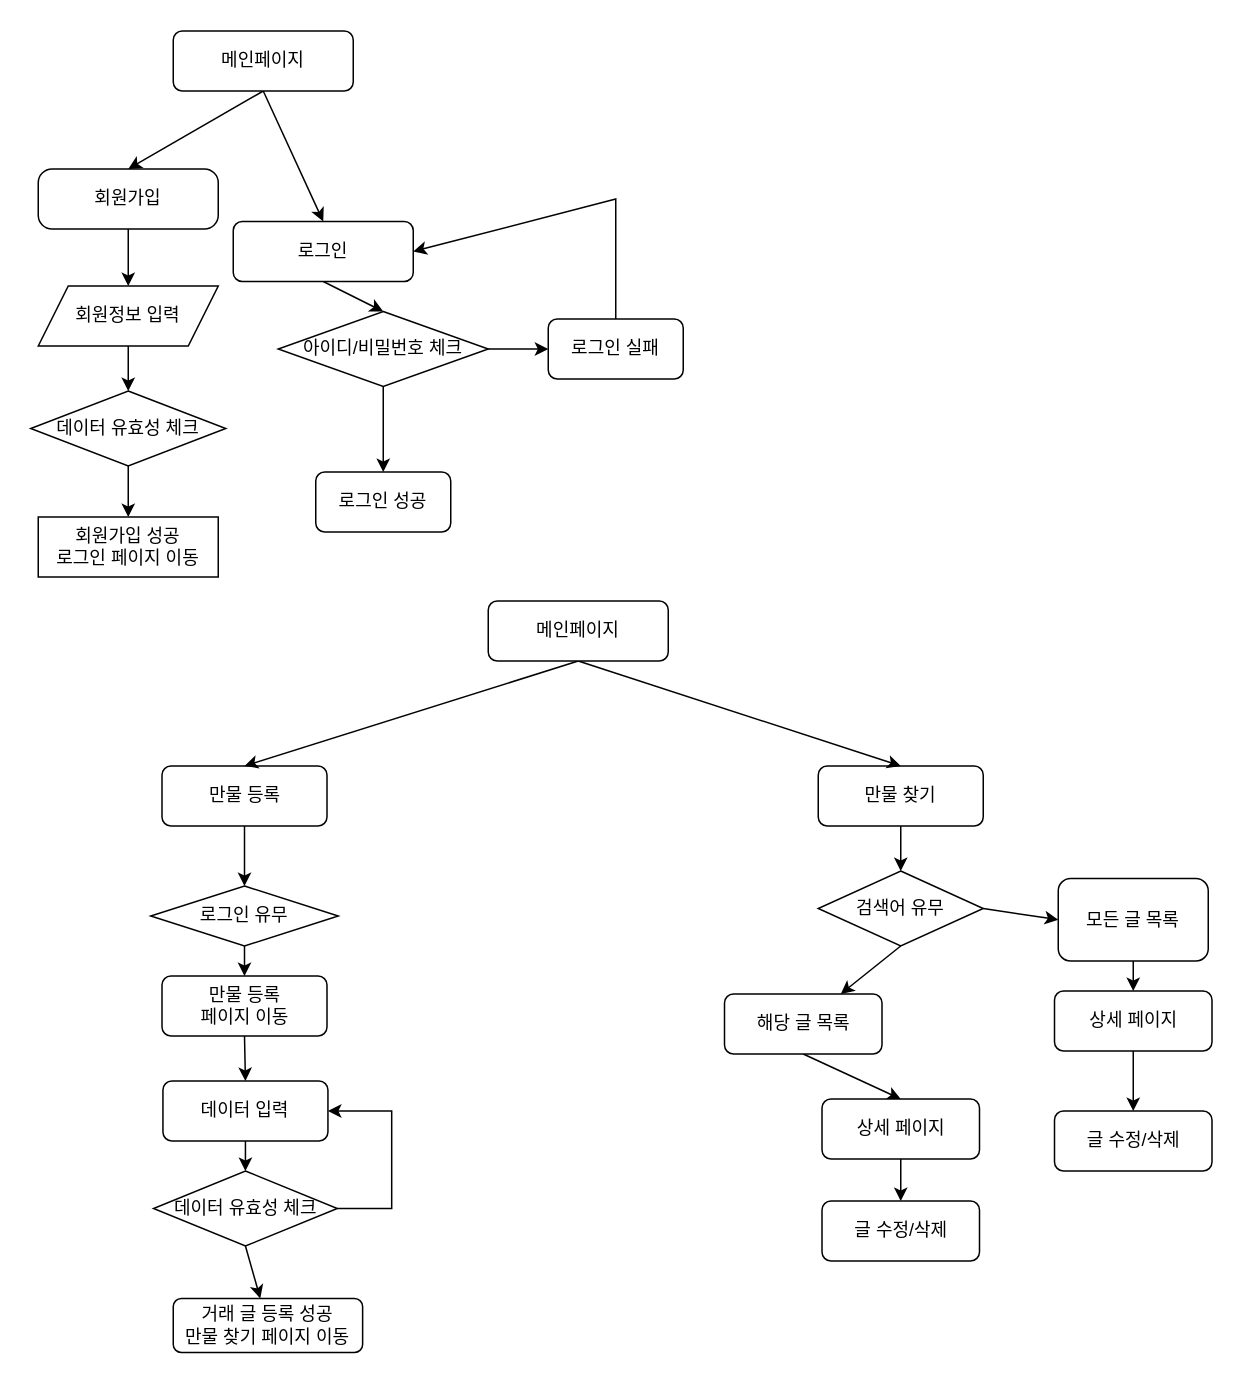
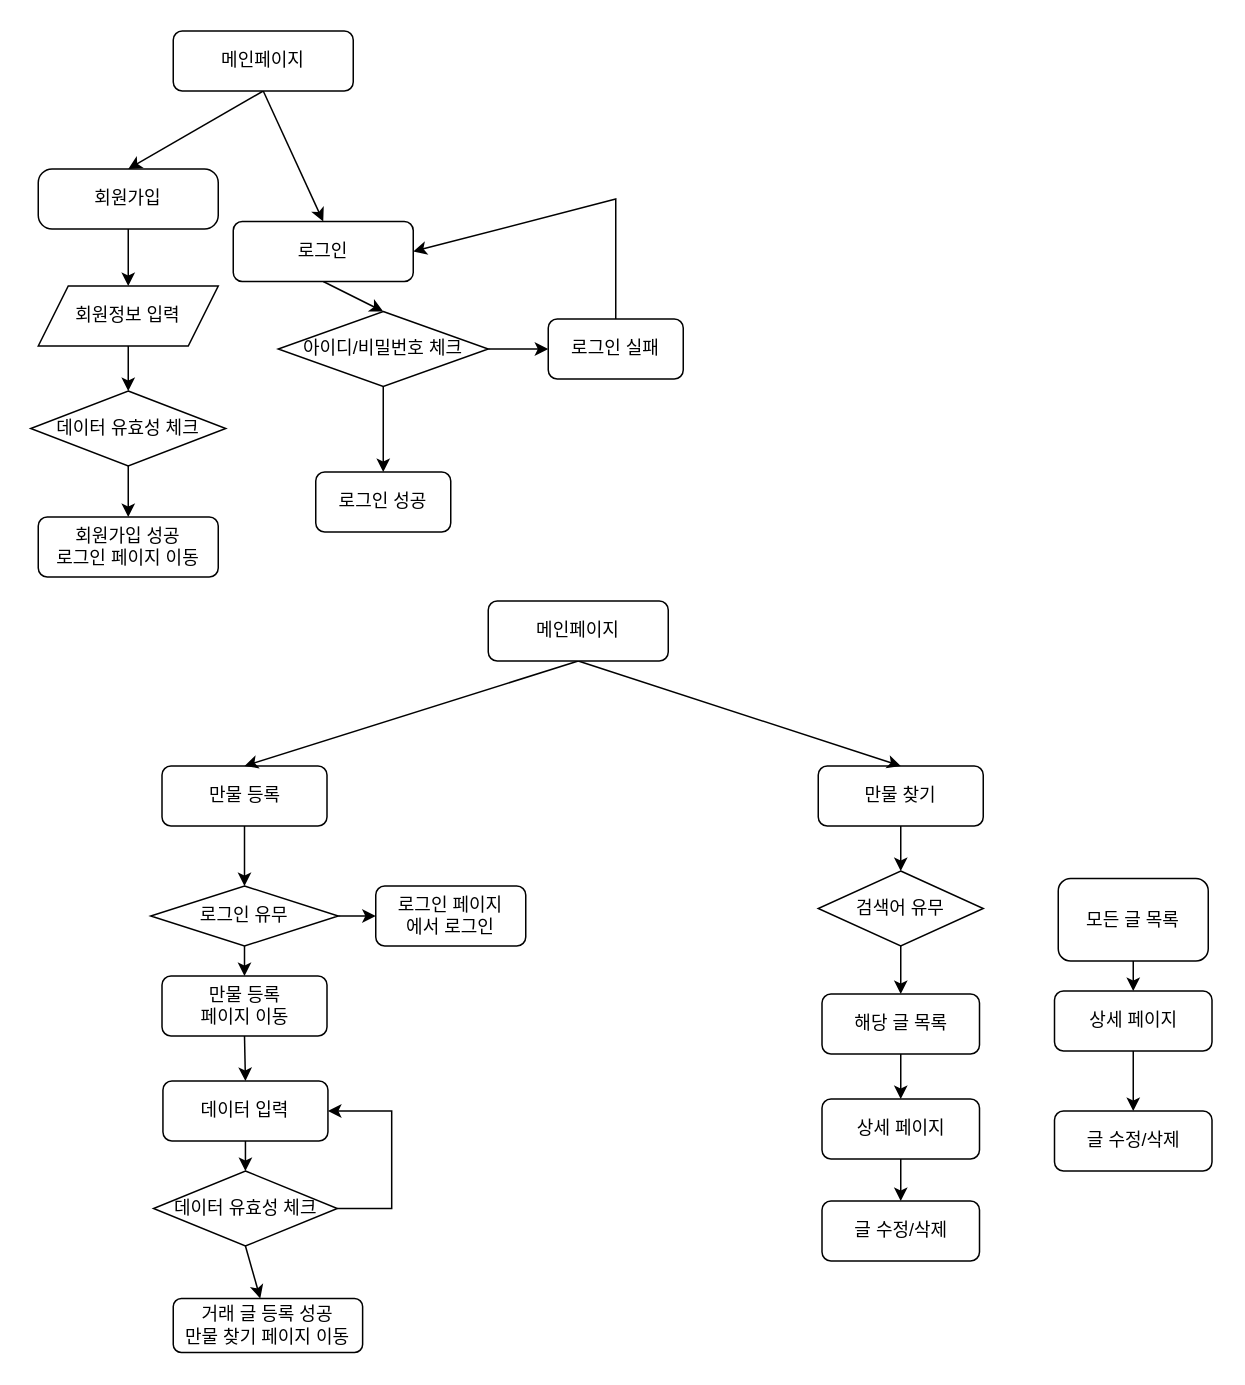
node "회원가입 성공 로그인 페이지 이동": shape rectangle -> rounded rectangle
edge "검색어 유무" -> "모든 글 목록": removed
edge "로그인 유무" -> "로그인 페이지 에서 로그인": added
node "로그인 페이지 에서 로그인": added
node "해당 글 목록": moved (803, 1024) -> (901, 1024)
